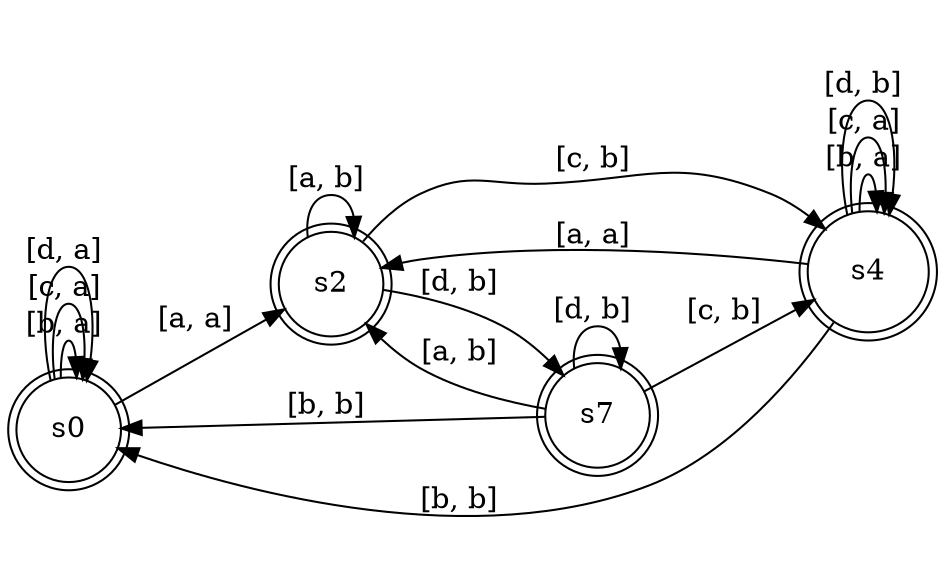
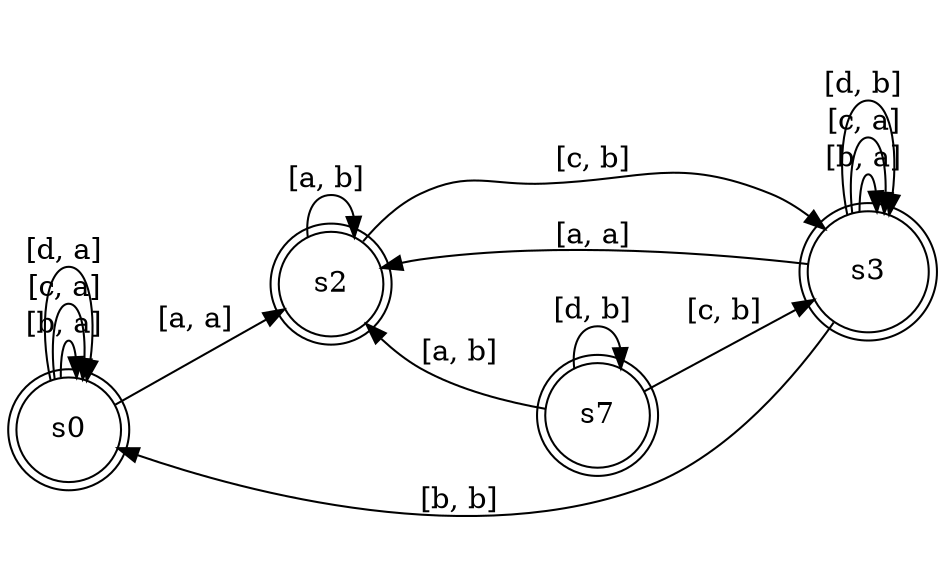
node "s4": label "s4" -> "s3"
edge "s2" -> "s7": removed, label "[d, b]"
edge "s7" -> "s0": removed, label "[b, b]"
